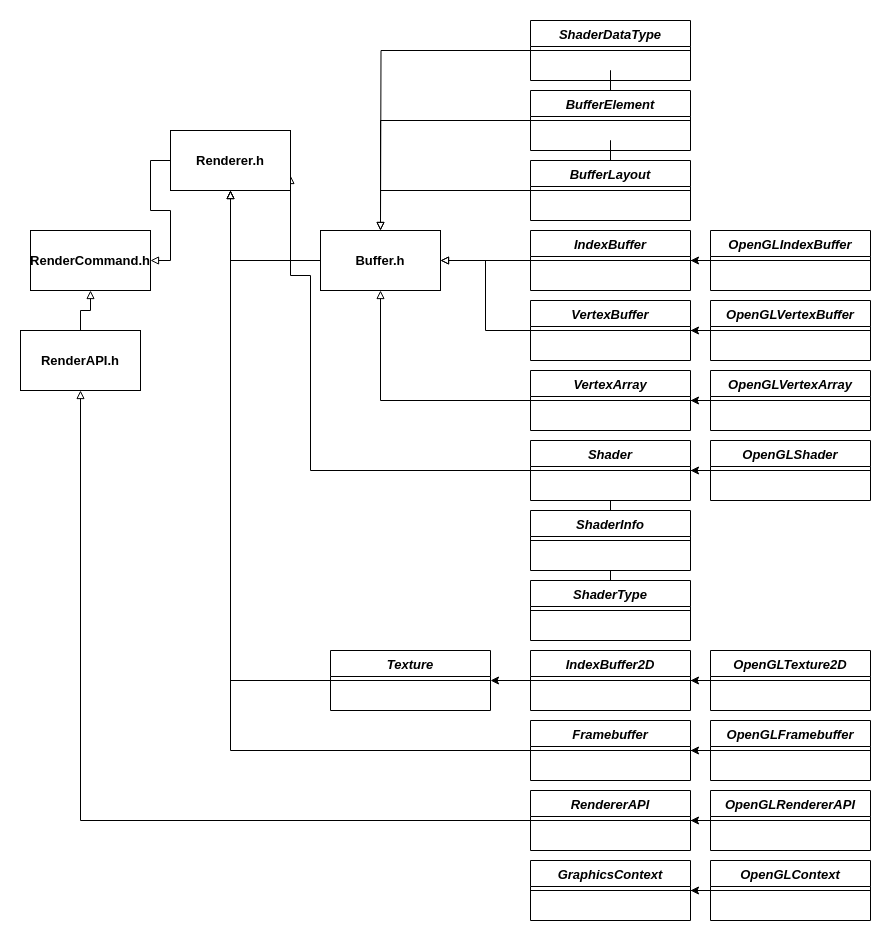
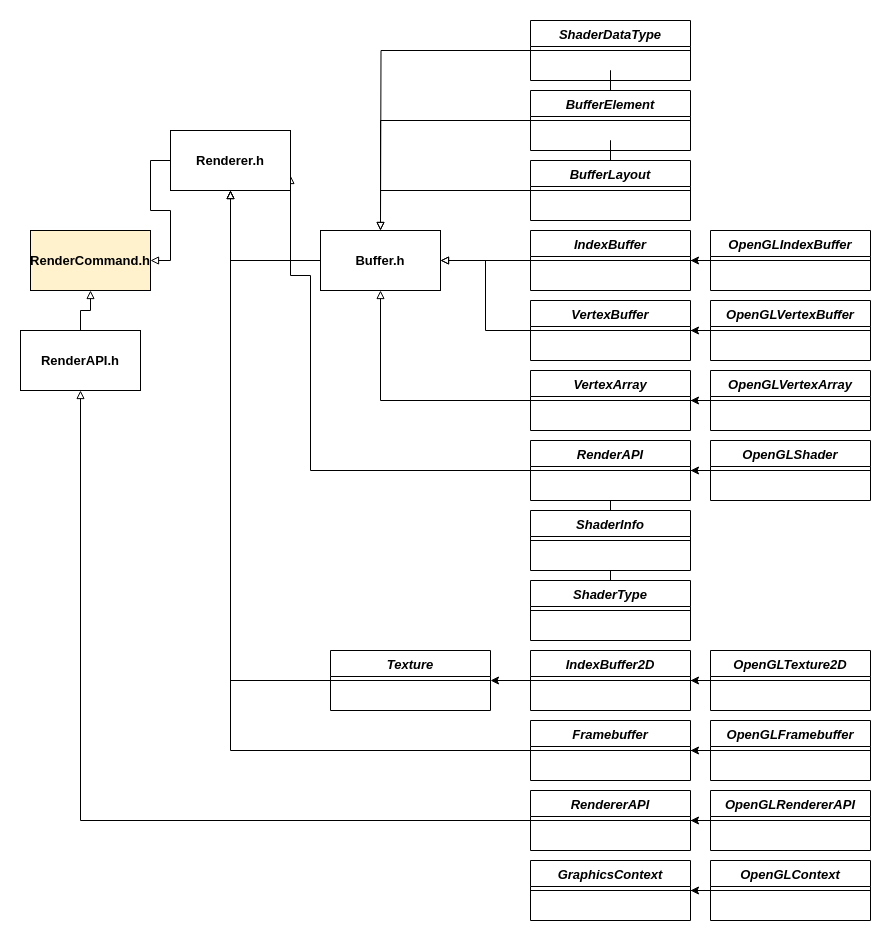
node "RenderCommand.h": fillcolor #ffffff -> #fff2cc
node "Shader": label "Shader" -> "RenderAPI"
